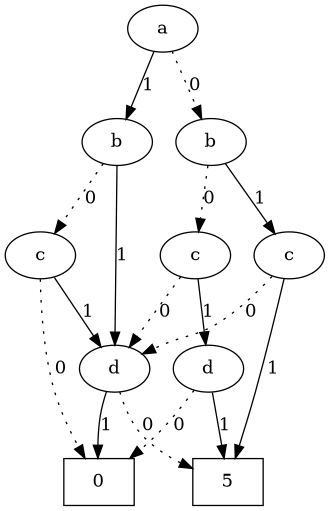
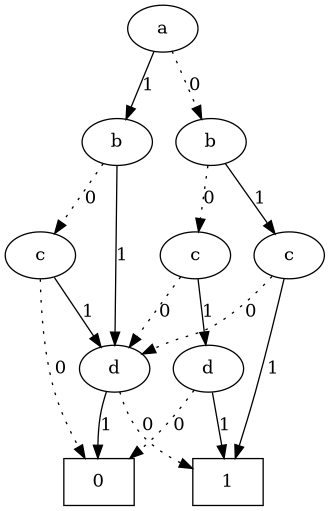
node "5": label "5" -> "1"
